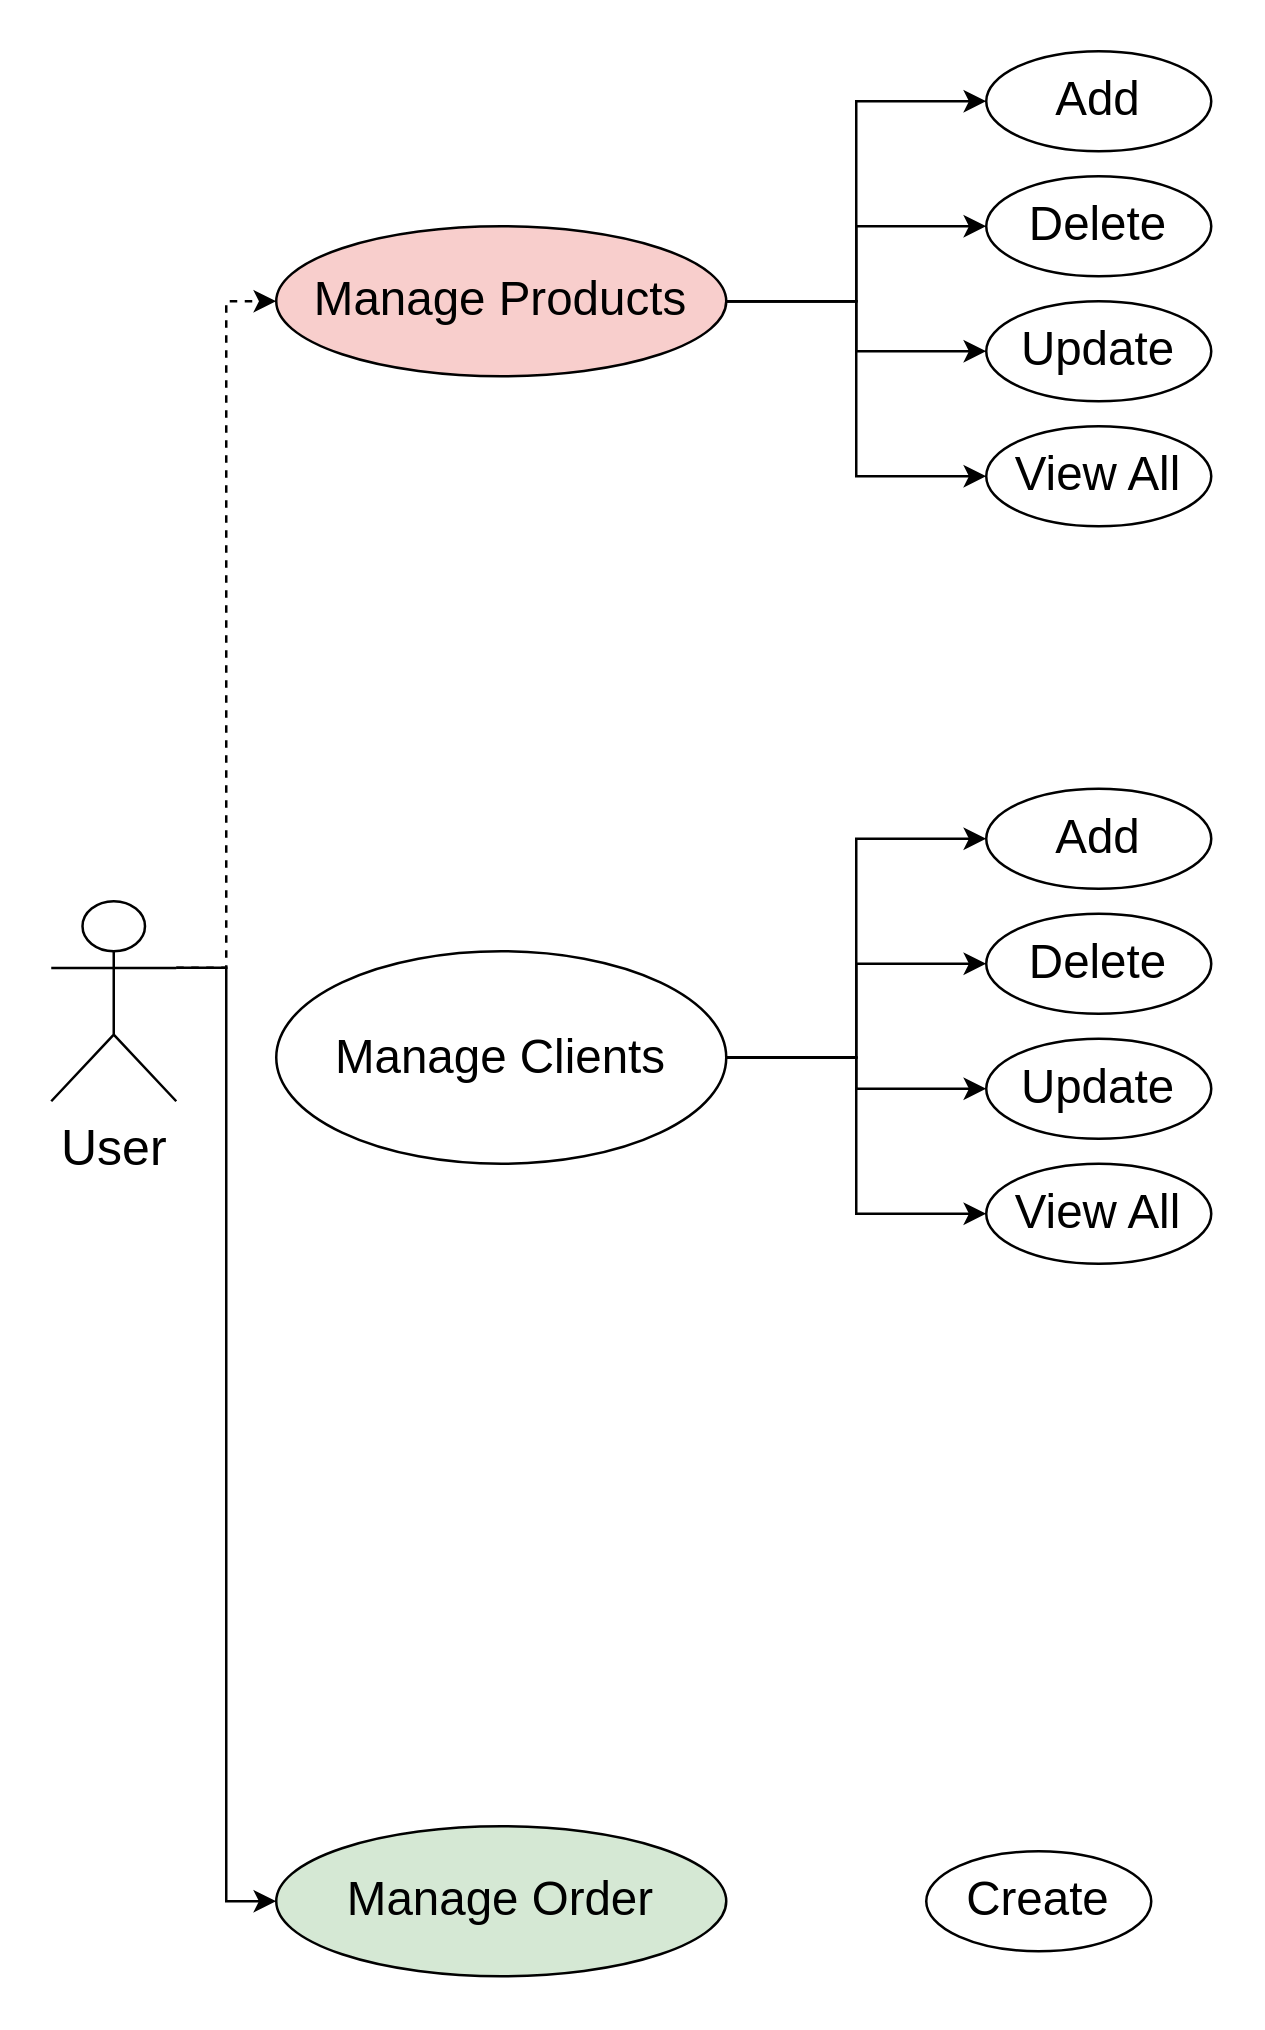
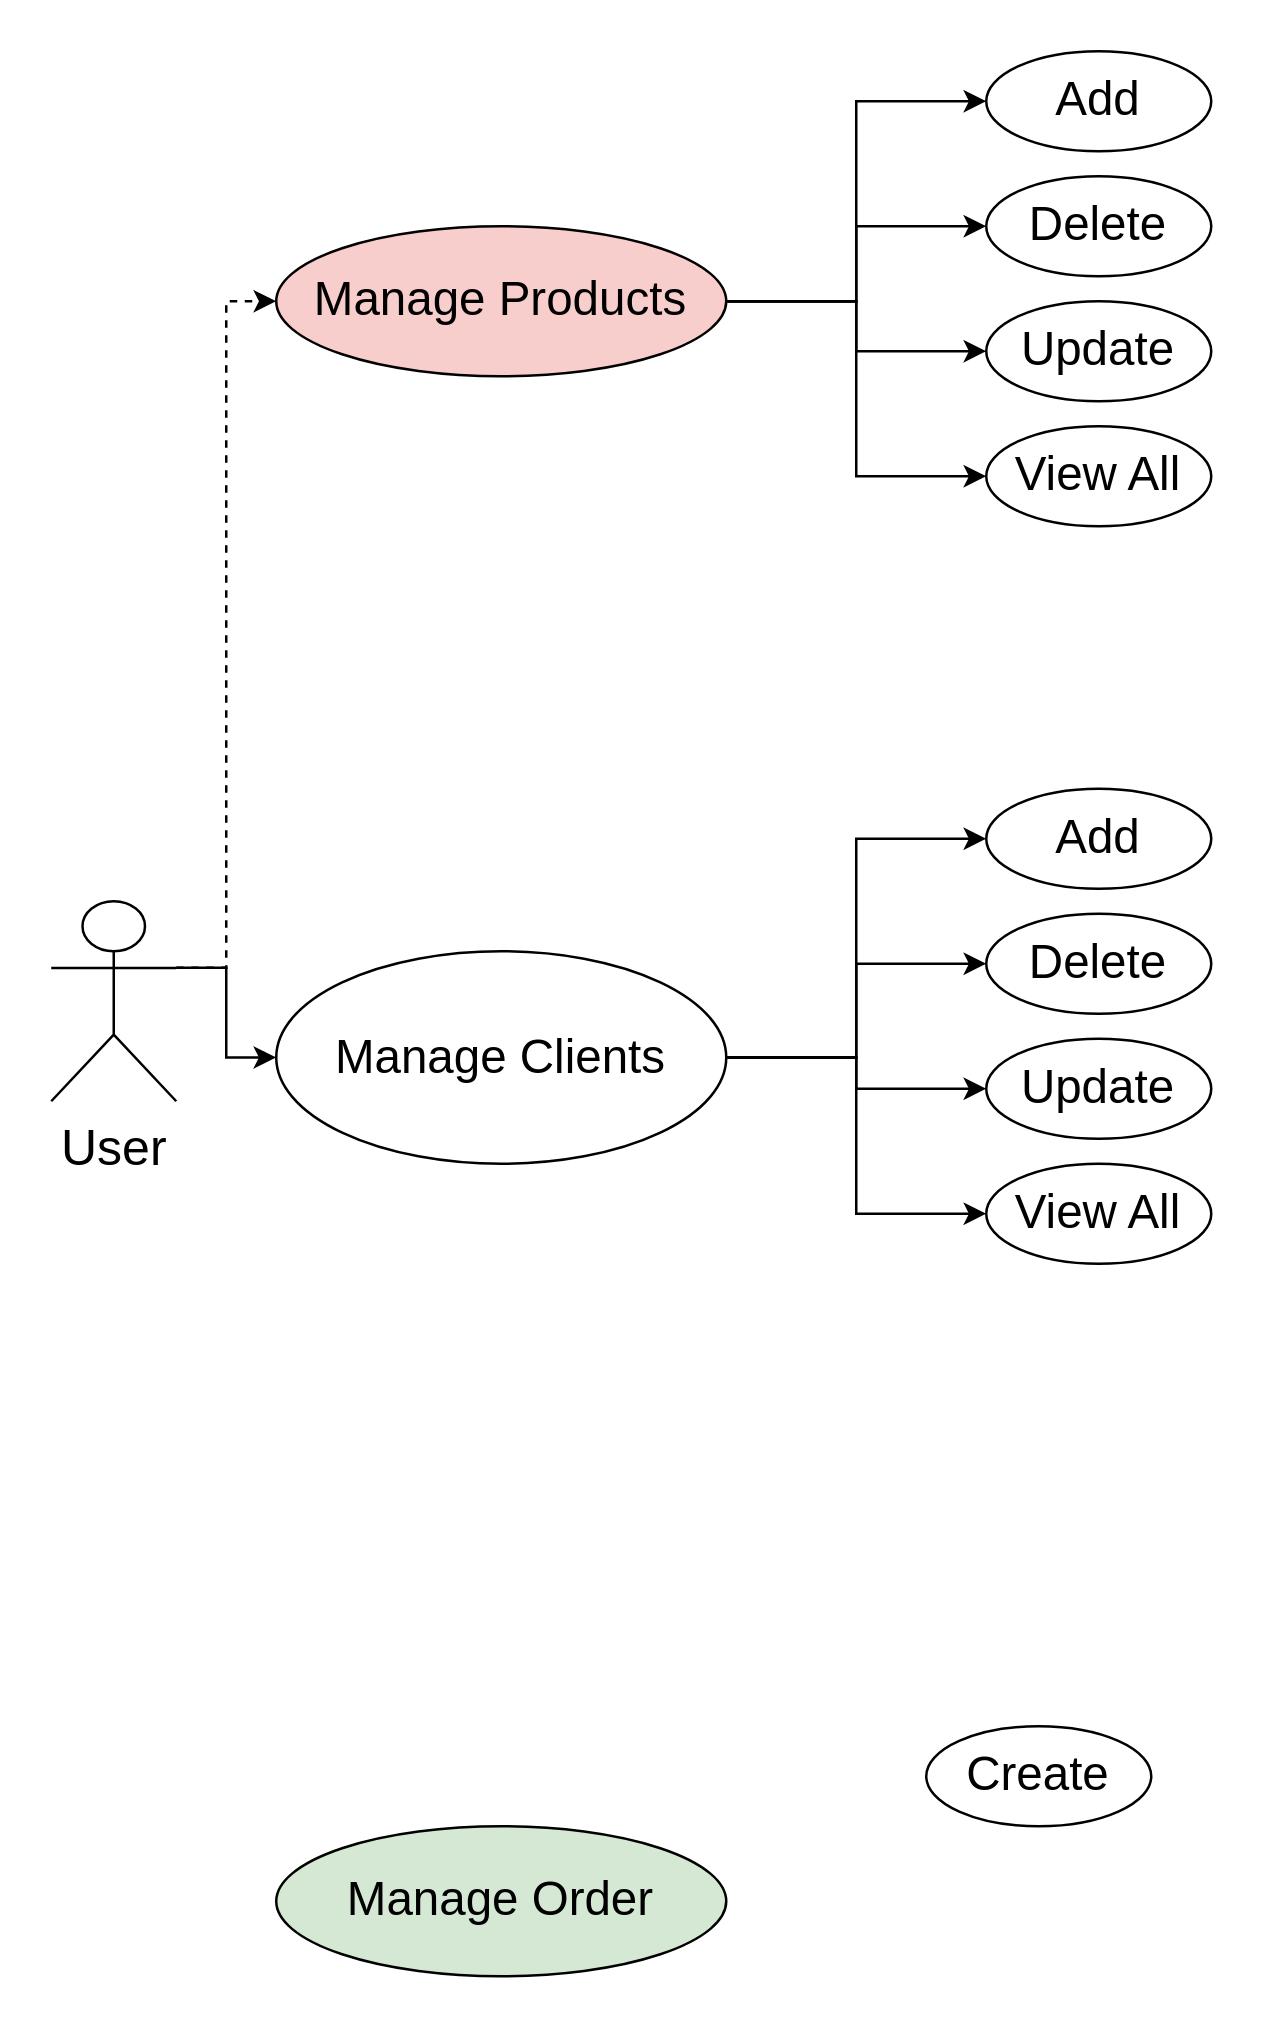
edge "User" -> "Manage Clients": added
edge "User" -> "Manage Order": removed
node "Create": moved (1039, 1901) -> (1039, 1776)
